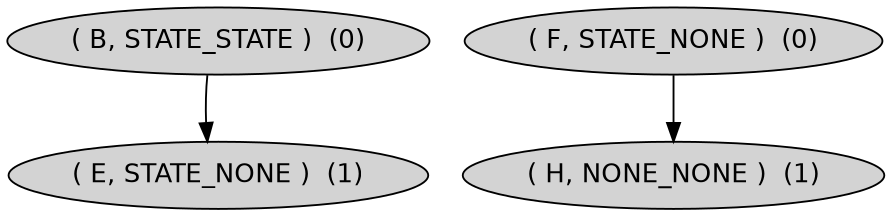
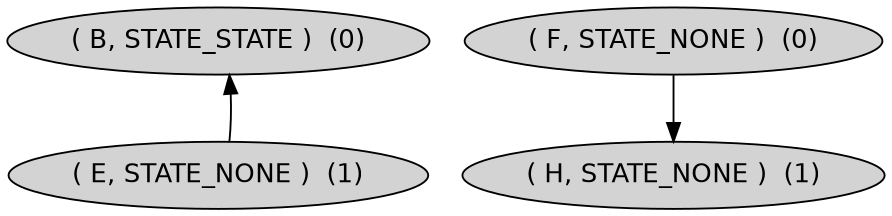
edge "( B, STATE_STATE )  (0)" -> "( E, STATE_NONE )  (1)": reversed
node "( H, NONE_NONE )  (1)": label "( H, NONE_NONE )  (1)" -> "( H, STATE_NONE )  (1)"
